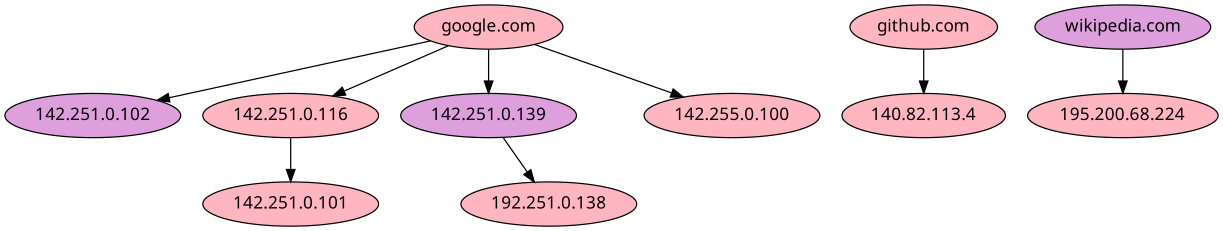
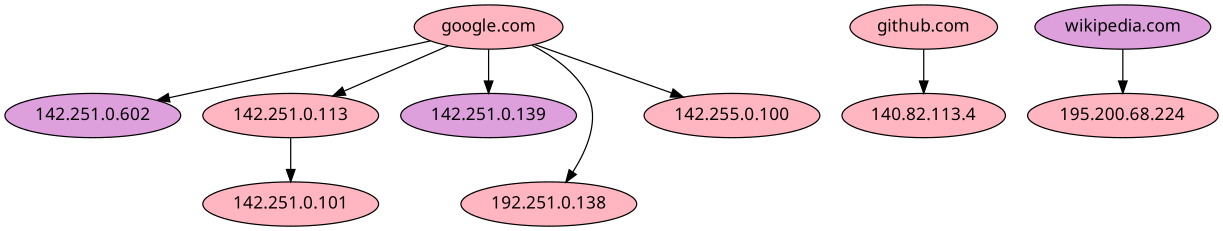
node "142.251.0.102": label "142.251.0.102" -> "142.251.0.602"
node "142.251.0.116": label "142.251.0.116" -> "142.251.0.113"
edge "142.251.0.139" -> "192.251.0.138": now "google.com" -> "192.251.0.138"
